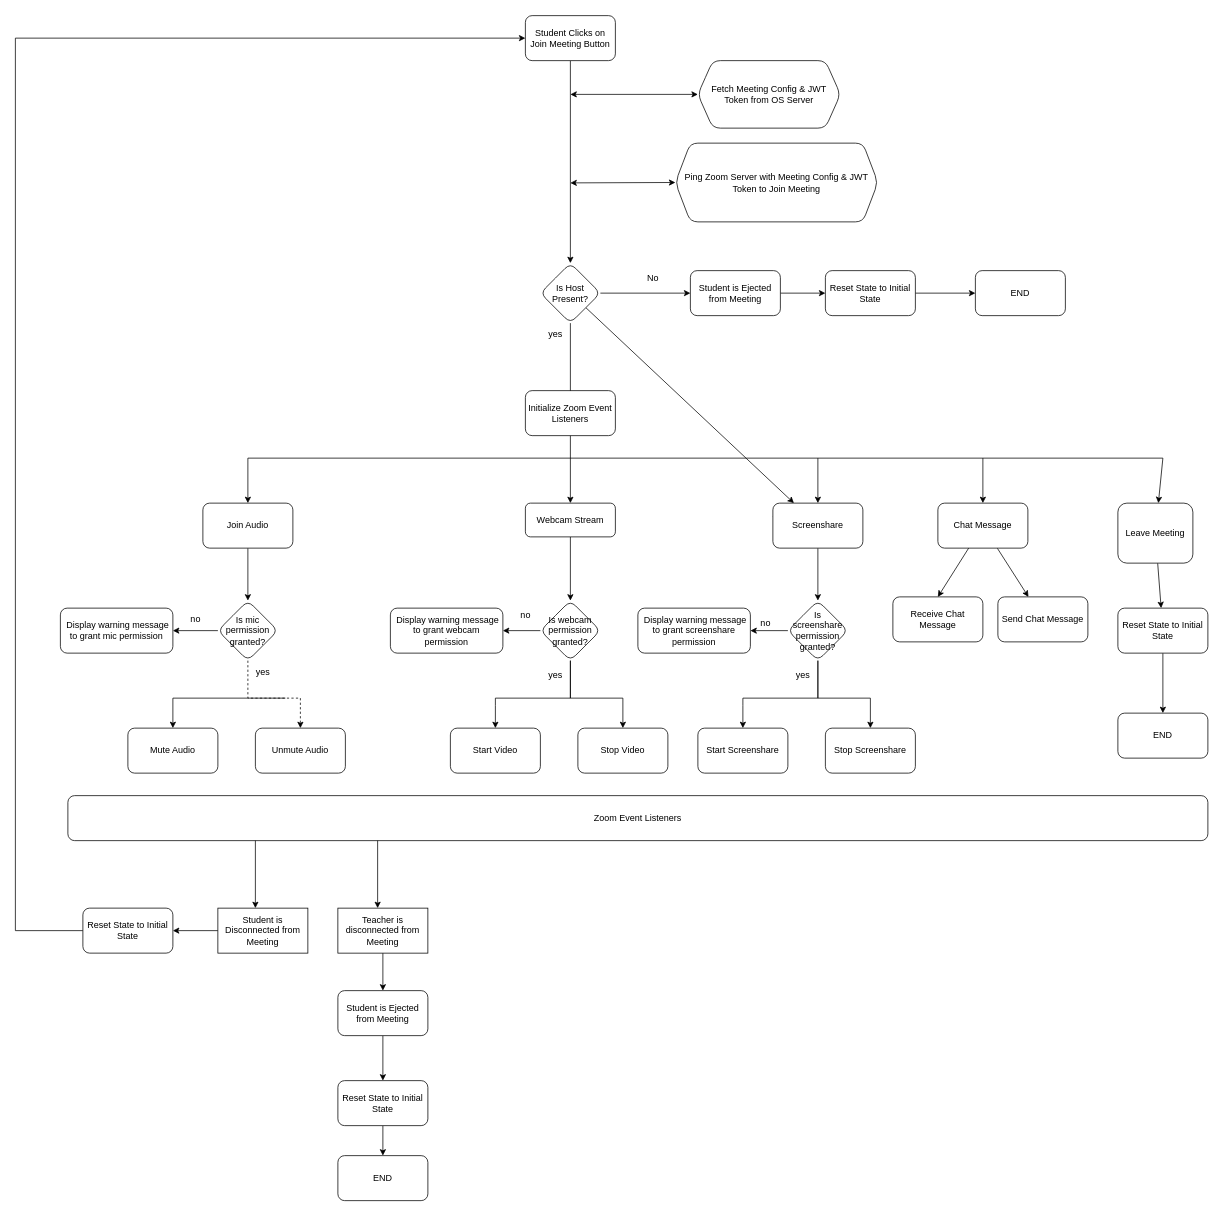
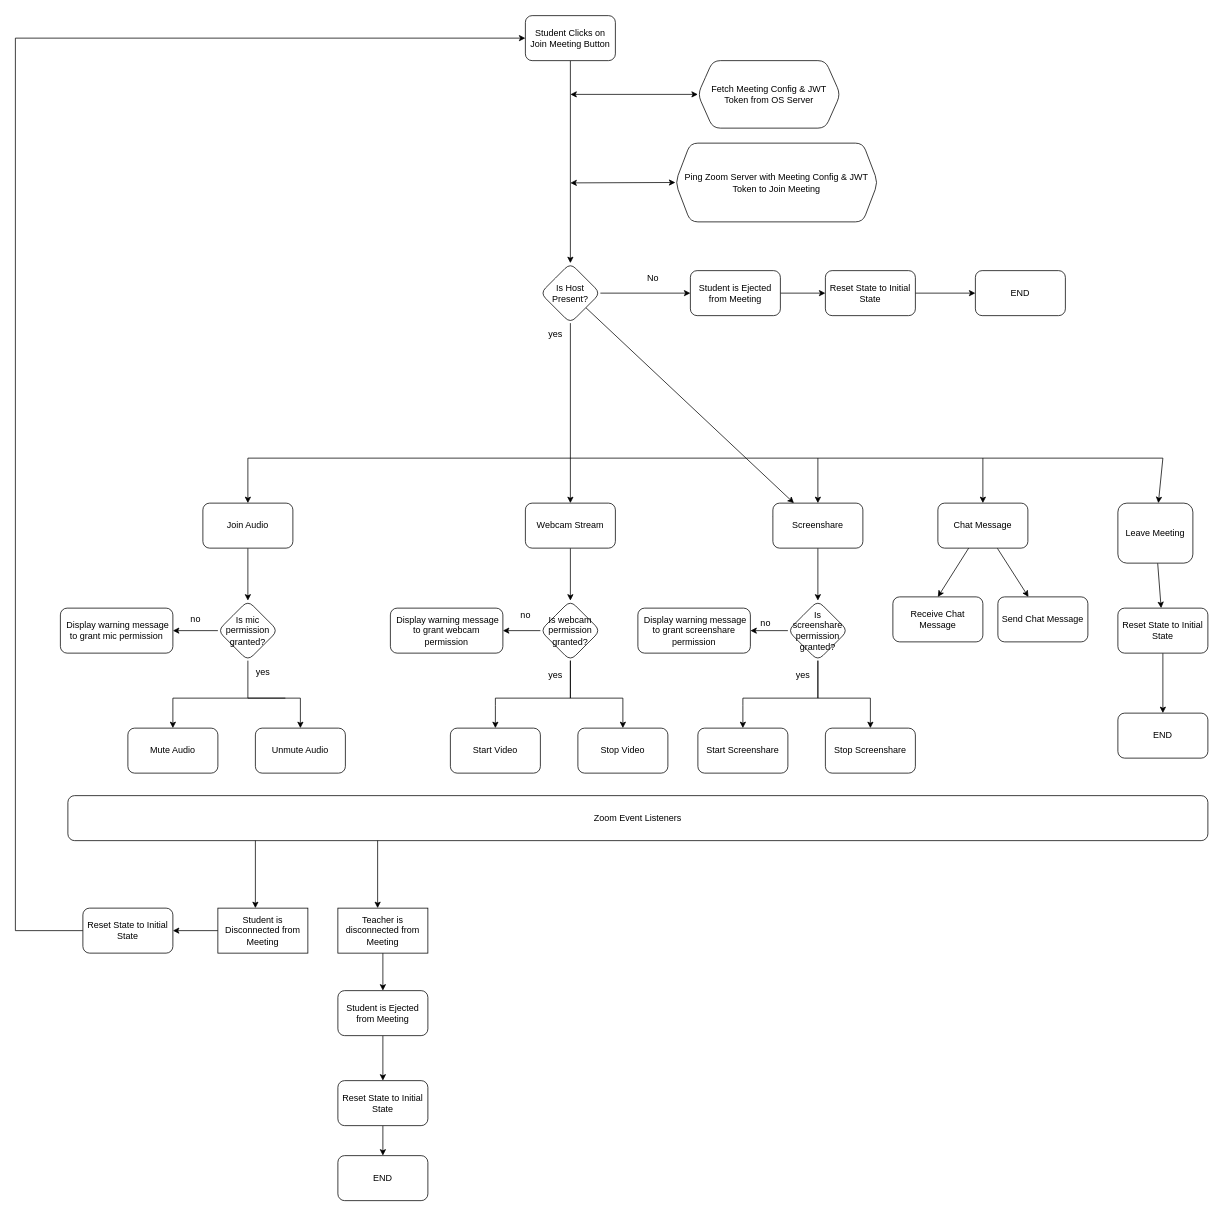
node "Initialize Zoom Event Listeners": removed
node "Webcam Stream": size 90x34 -> 90x45
edge "Is mic permission granted?" -> "Unmute Audio": style dashed -> solid
